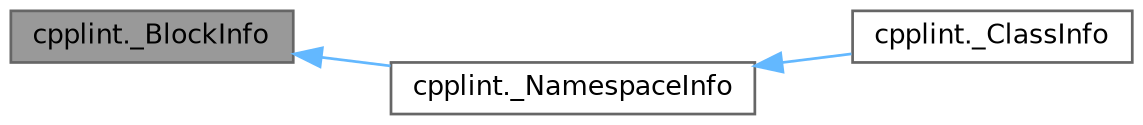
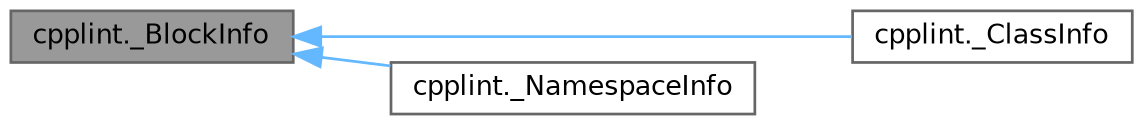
edge "cpplint._ClassInfo" -> "cpplint._NamespaceInfo": now "cpplint._ClassInfo" -> "cpplint._BlockInfo"
